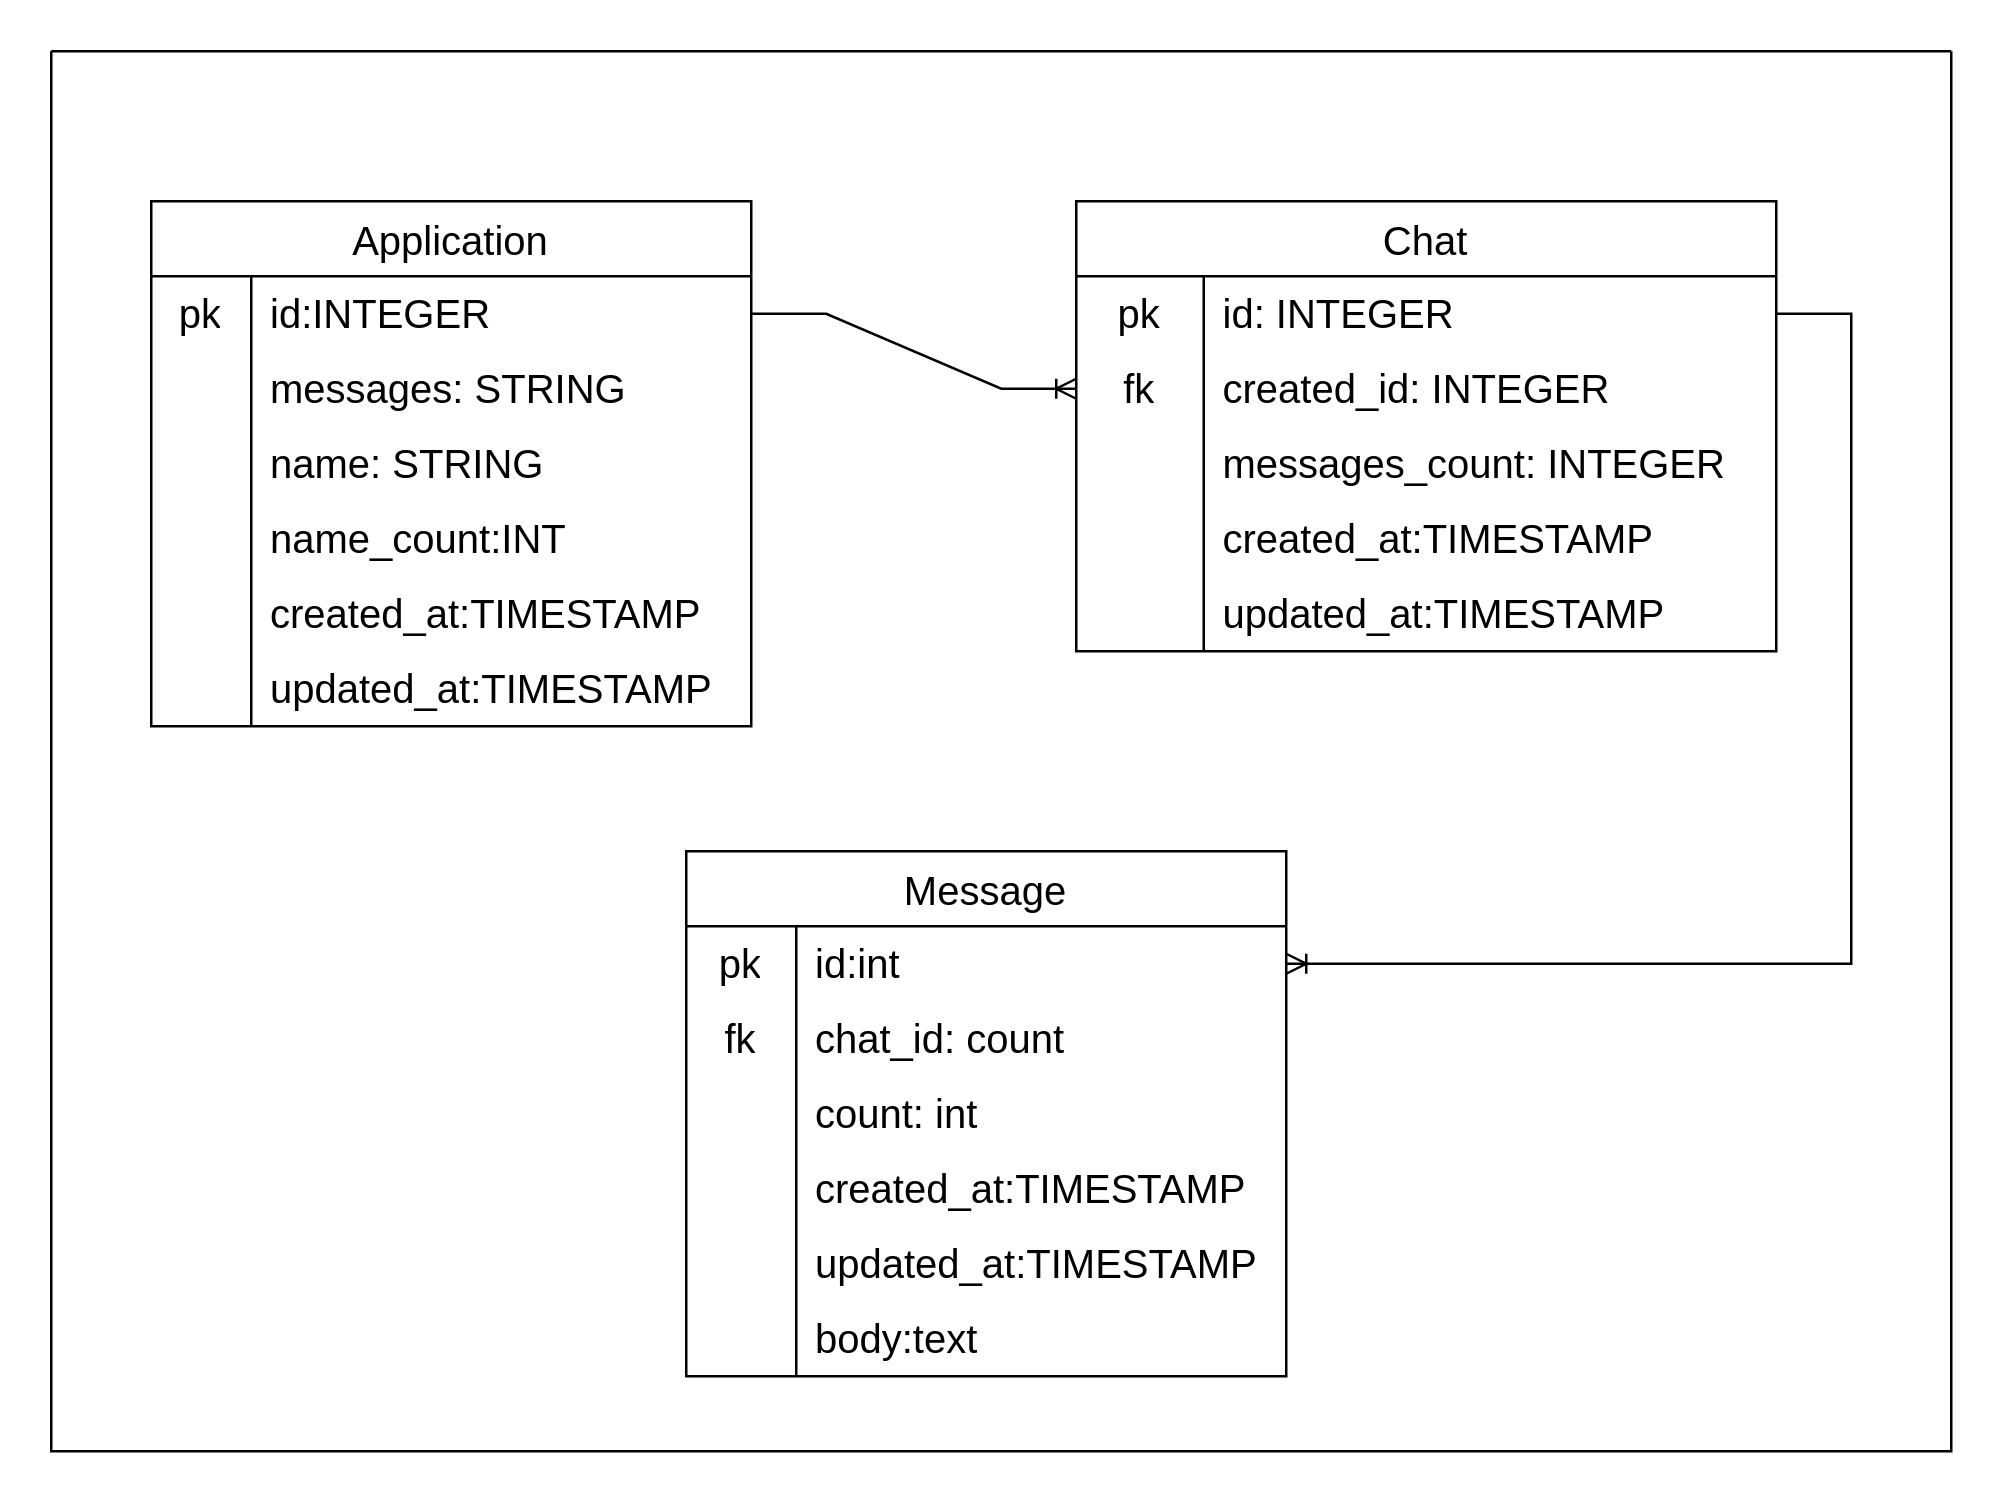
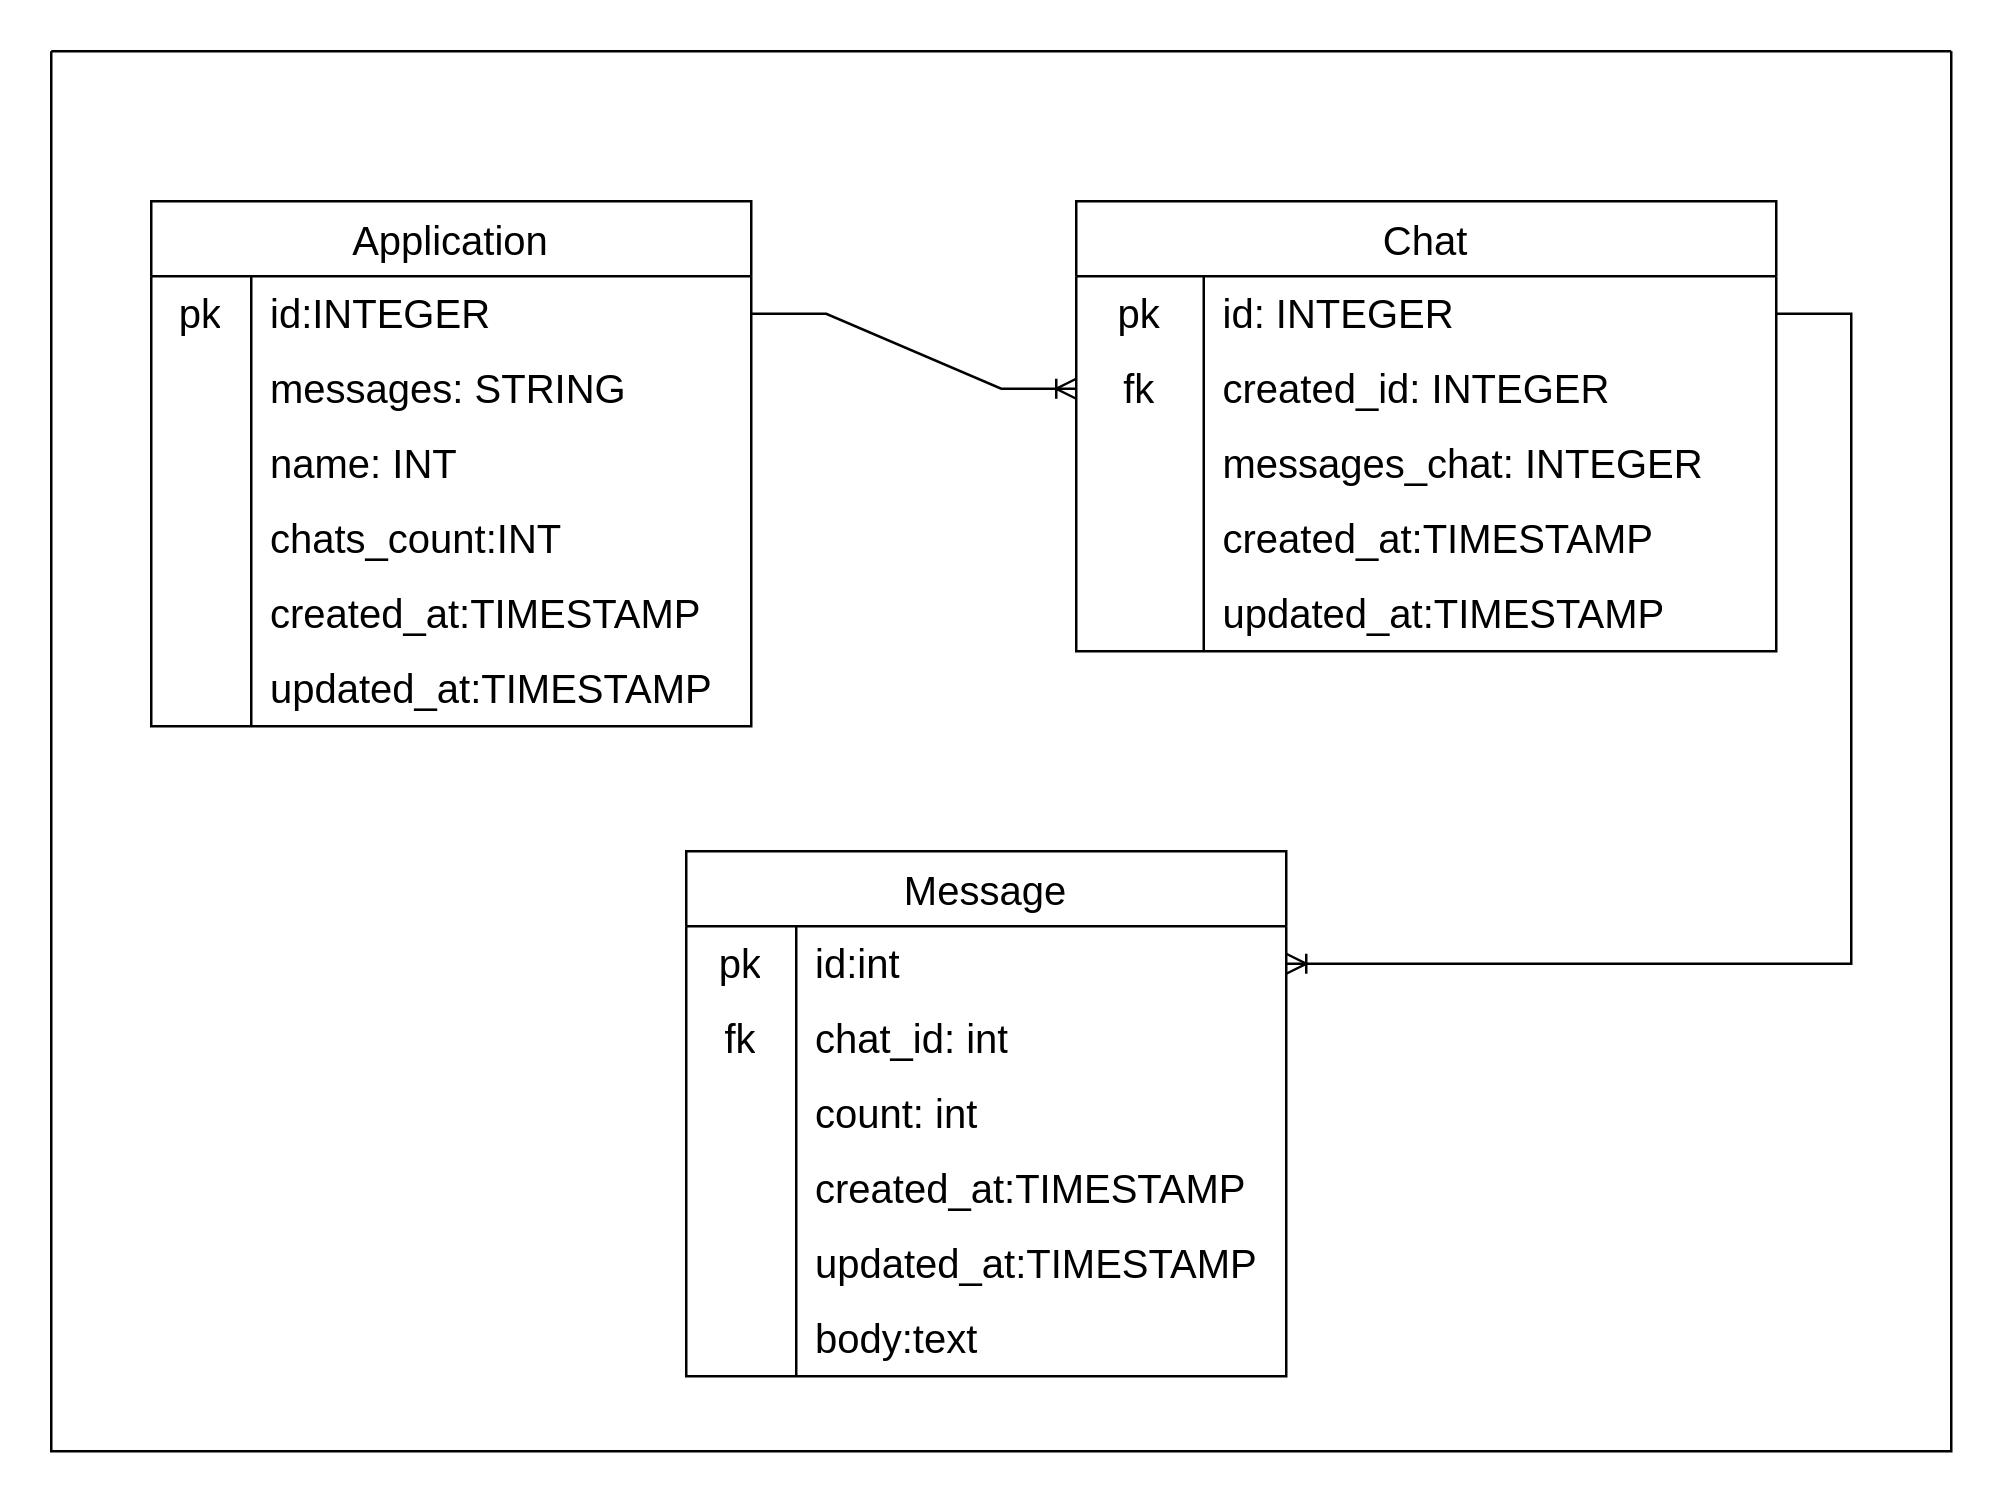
node "name: STRING": label "name: STRING" -> "name: INT"
node "messages_count: INTEGER": label "messages_count: INTEGER" -> "messages_chat: INTEGER"
node "name_count:INT": label "name_count:INT" -> "chats_count:INT"
node "chat_id: count": label "chat_id: count" -> "chat_id: int"
